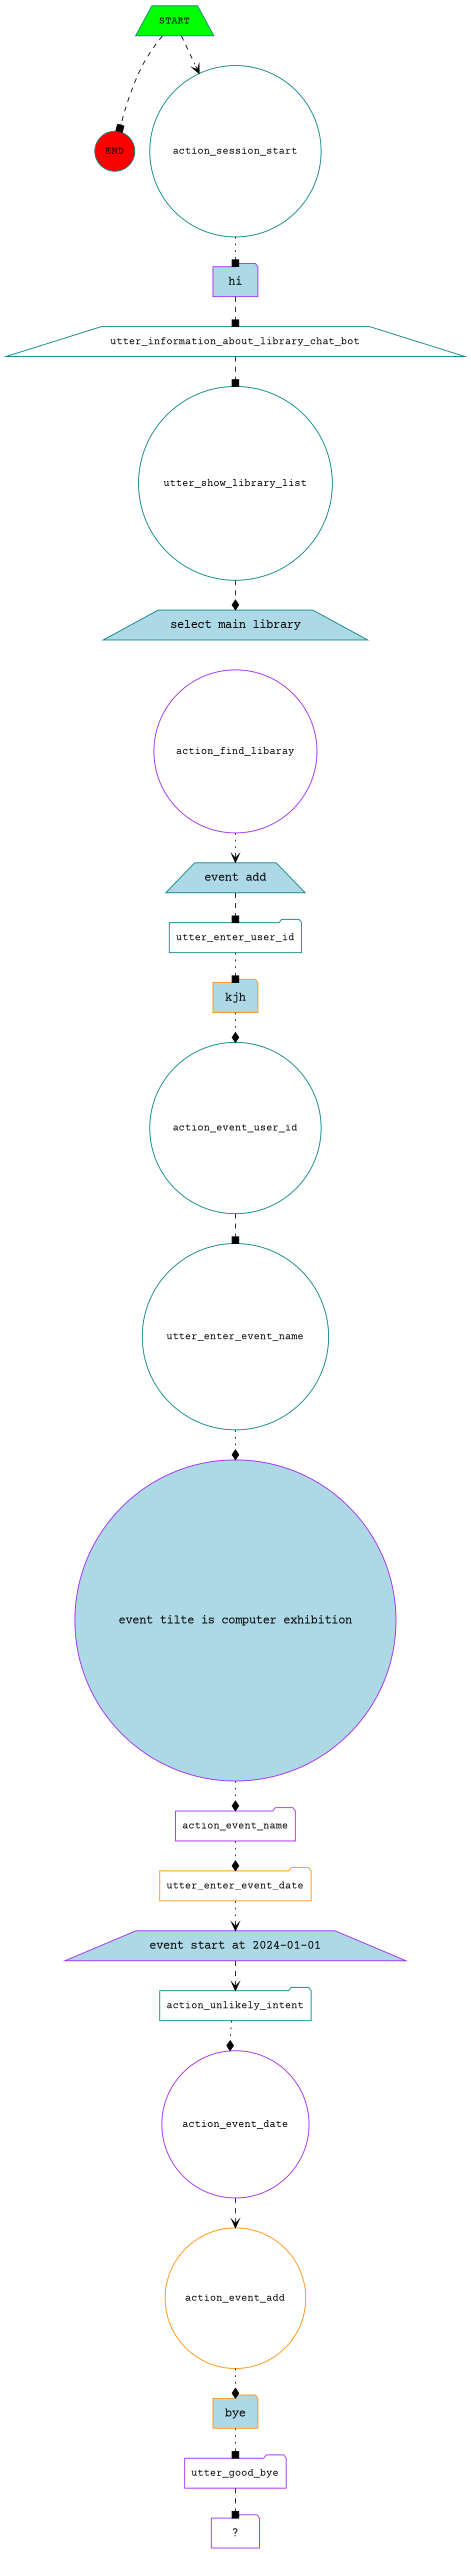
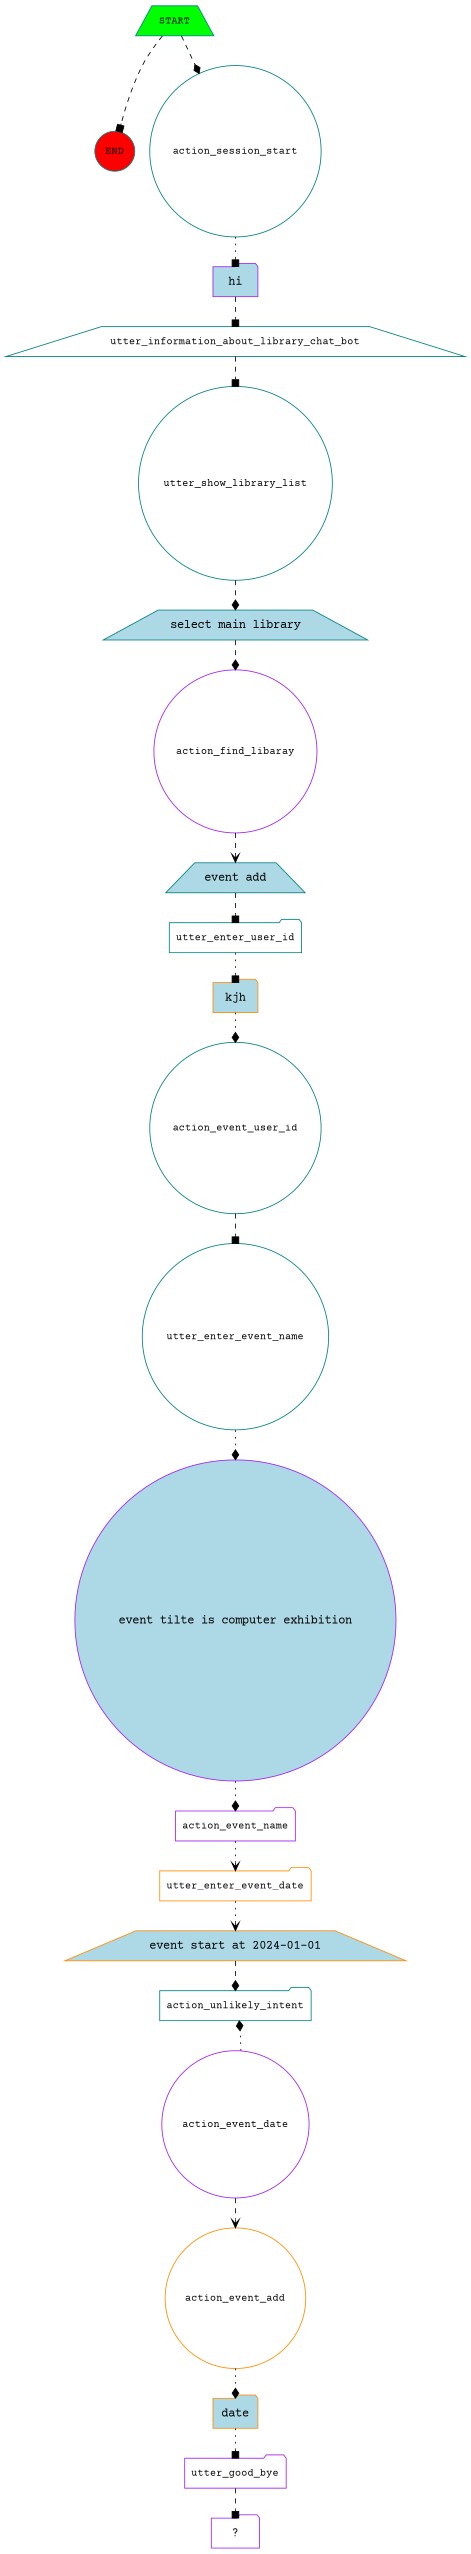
edge "START" -> "action_session_start": arrowhead vee -> diamond
edge "select main library" -> "action_find_libaray": added
edge "action_find_libaray" -> "event add": style dotted -> dashed
edge "action_event_name" -> "utter_enter_event_date": arrowhead diamond -> vee
node "event start at 2024-01-01": color purple -> darkorange
edge "event start at 2024-01-01" -> "action_unlikely_intent": arrowhead vee -> diamond
edge "action_unlikely_intent" -> "action_event_date": reversed
node "bye": label "bye" -> "date"
